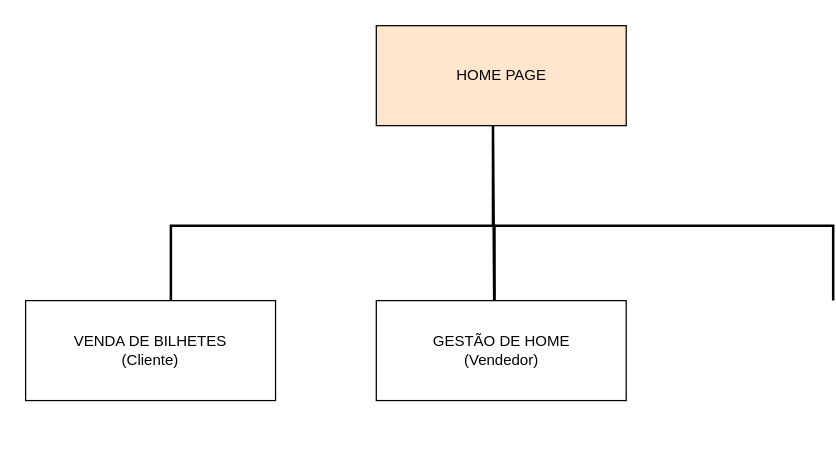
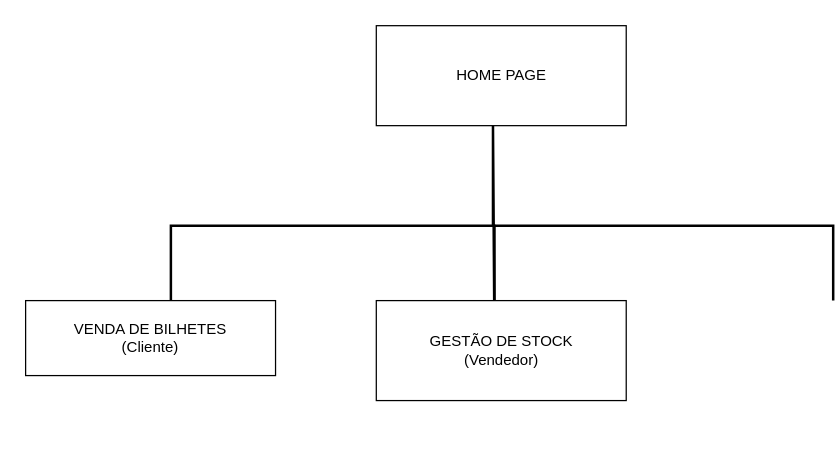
node "HOME PAGE": fillcolor #ffe6cc -> #ffffff
node "VENDA DE BILHETES (Cliente)": size 250x100 -> 250x75
node "GESTÃO DE HOME (Vendedor)": label "GESTÃO DE HOME (Vendedor)" -> "GESTÃO DE STOCK (Vendedor)"
